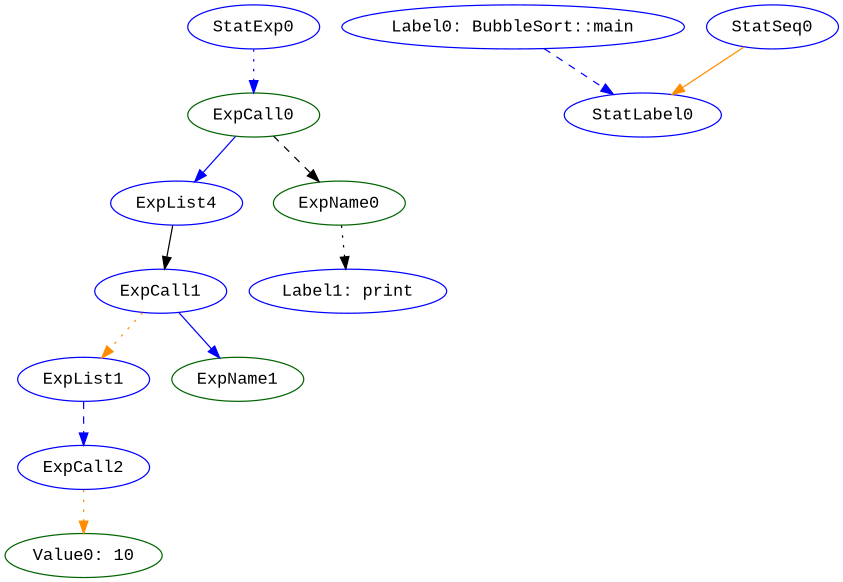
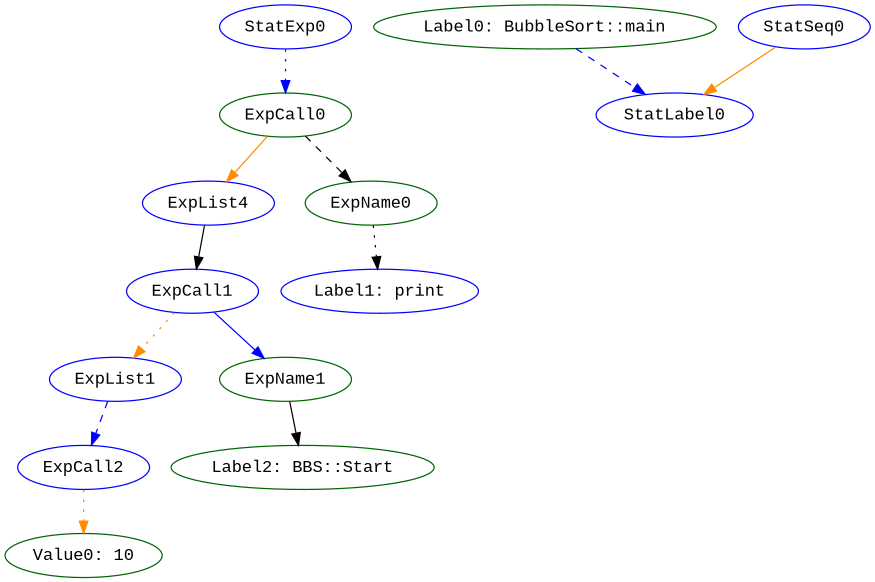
node "Label0: BubbleSort::main": color blue -> darkgreen
edge "ExpCall0" -> "ExpList4": color blue -> darkorange
node "Label2: BBS::Start": added
